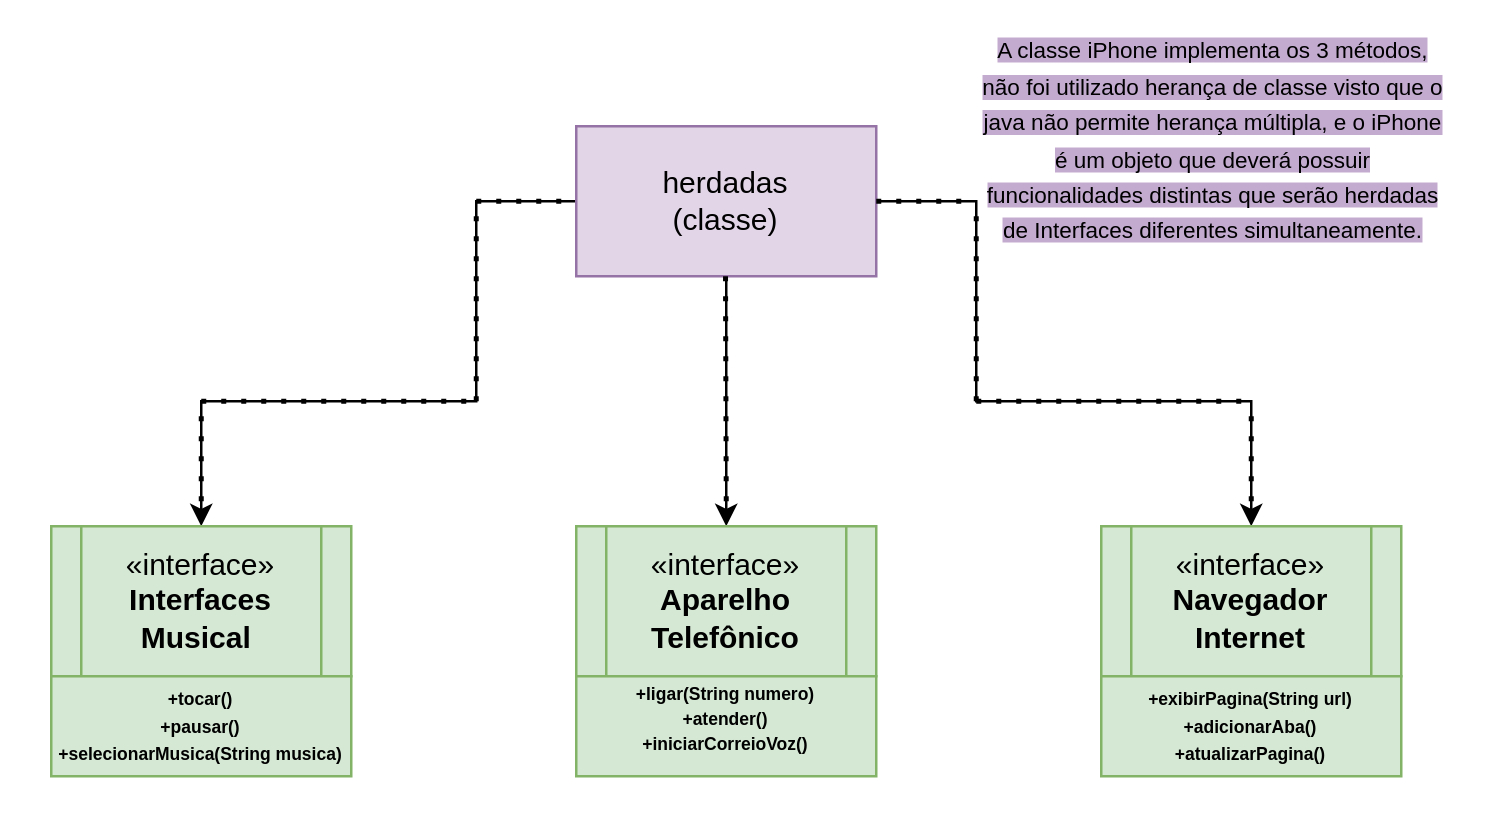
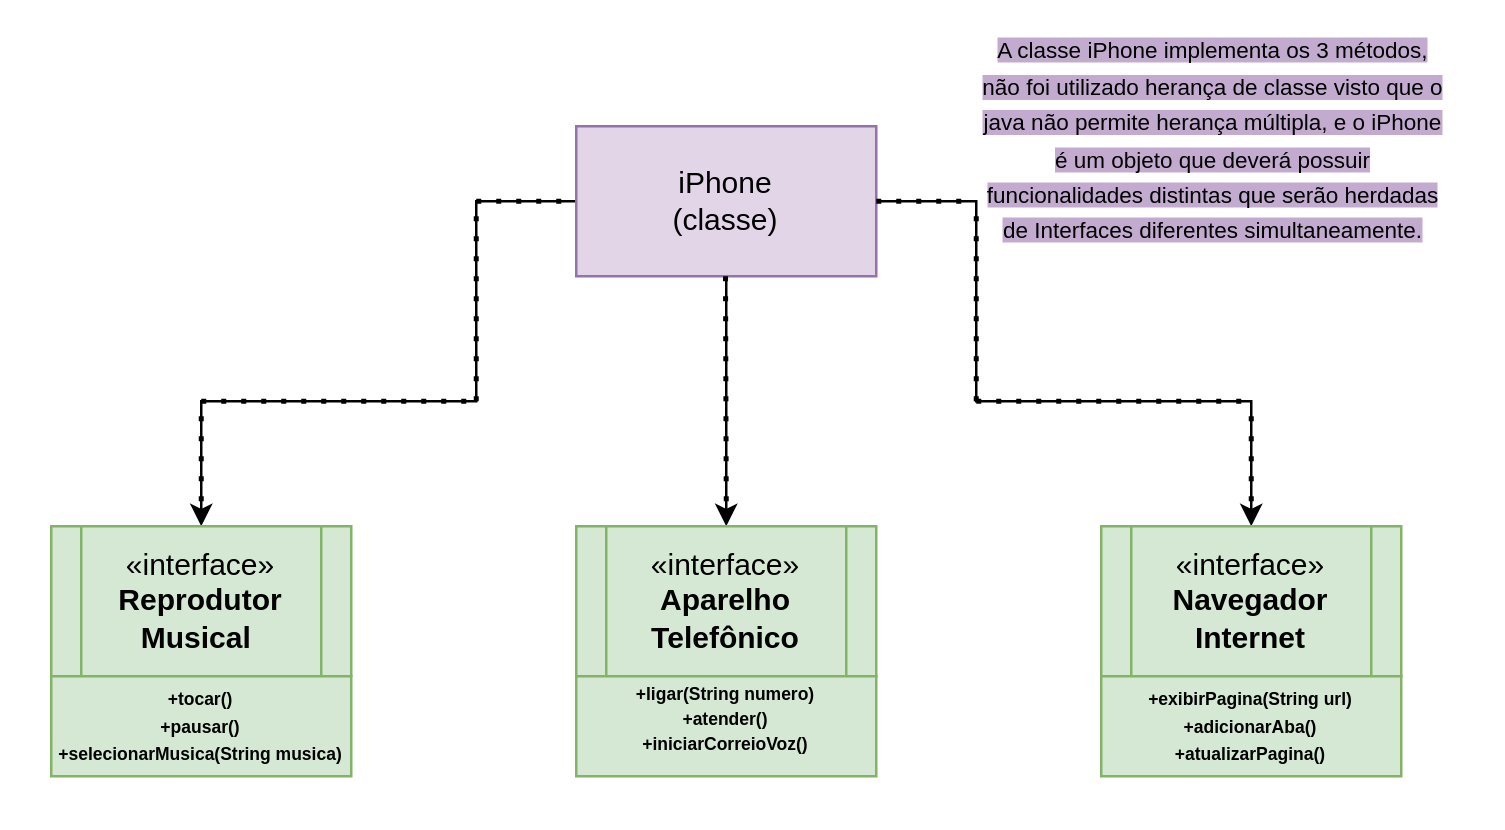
node "herdadas (classe)": label "herdadas (classe)" -> "iPhone (classe)"
node "«interface» Interfaces Musical": label "«interface» Interfaces Musical" -> "«interface» Reprodutor Musical"
